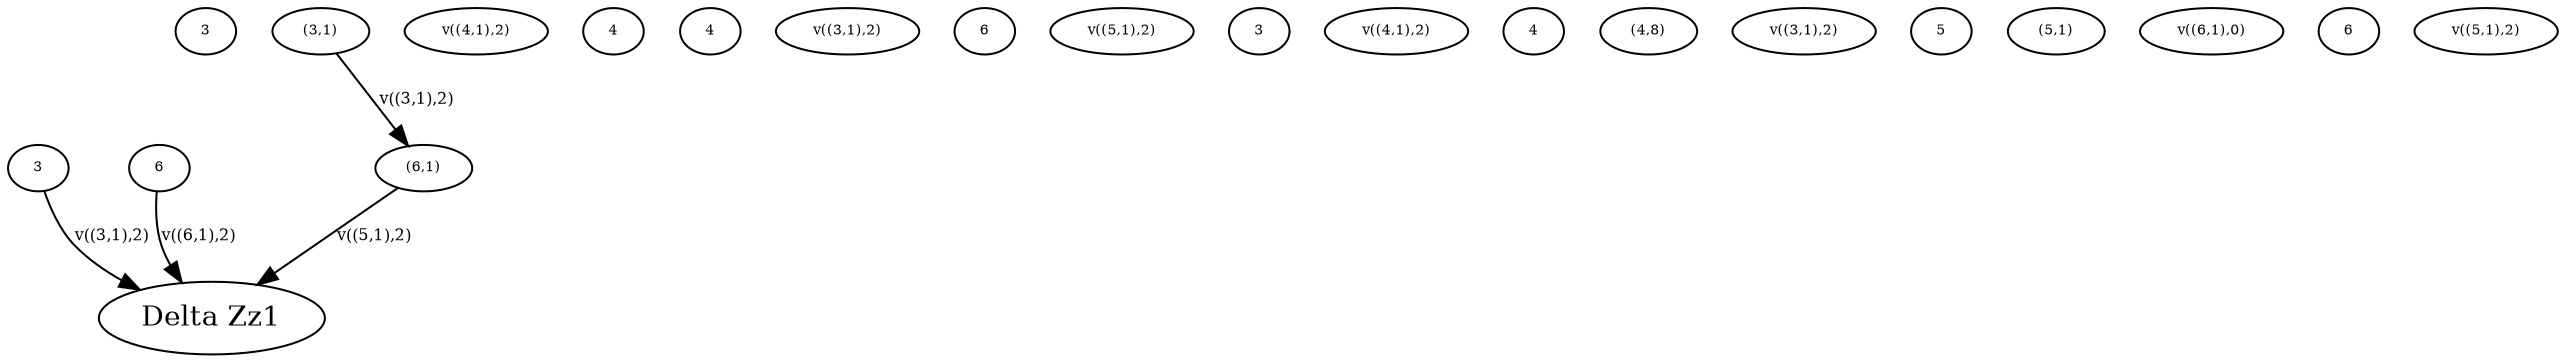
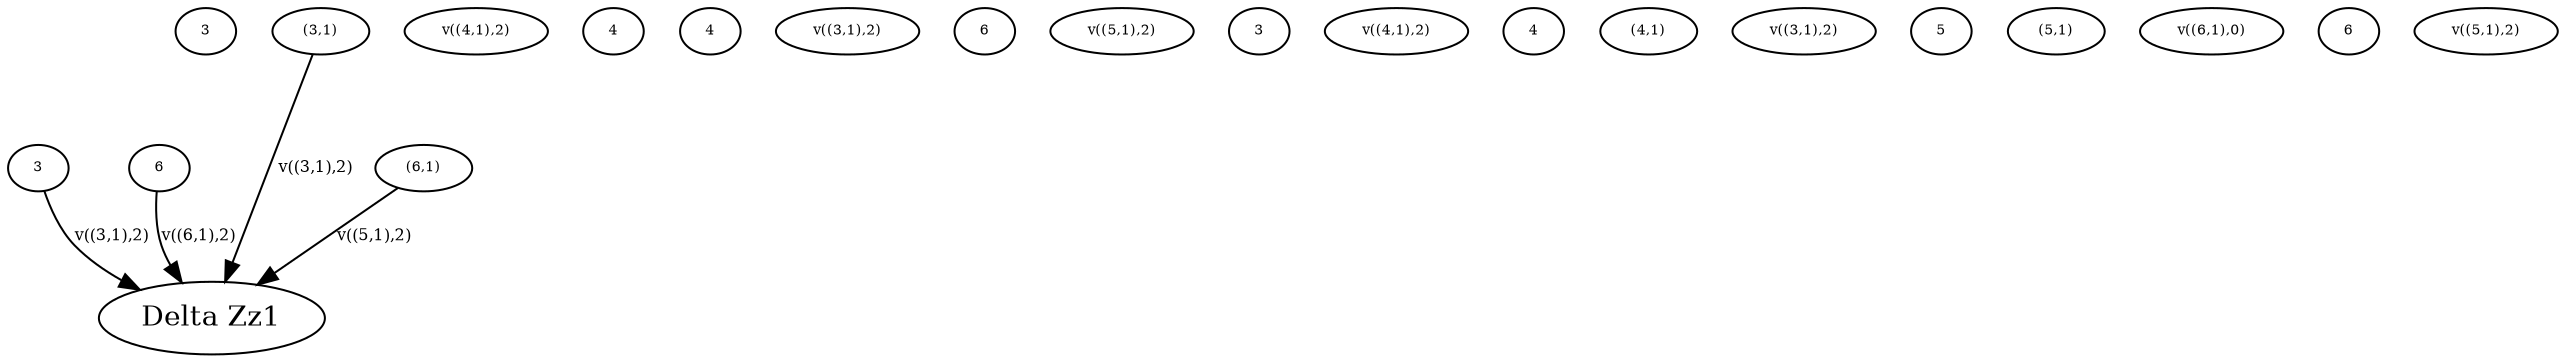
node "(4,8)": label "(4,8)" -> "(4,1)"
edge "(3,1)" -> "(6,1)": now "(3,1)" -> "Delta Zz1"
